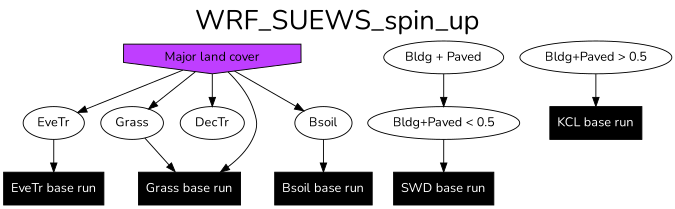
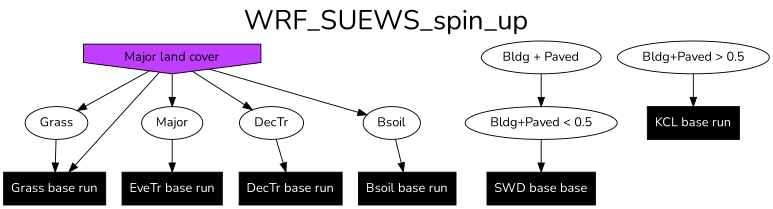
node "EveTr": label "EveTr" -> "Major"
node "DecTr base run": added
node "SWD base run": label "SWD base run" -> "SWD base base"
